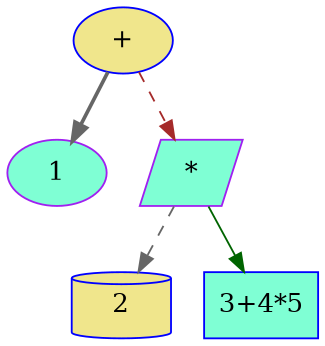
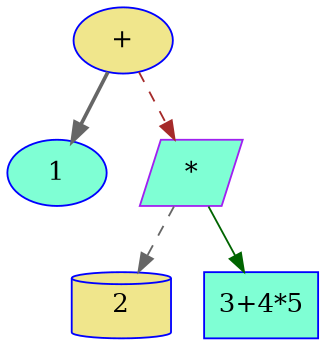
node "1": color purple -> blue
